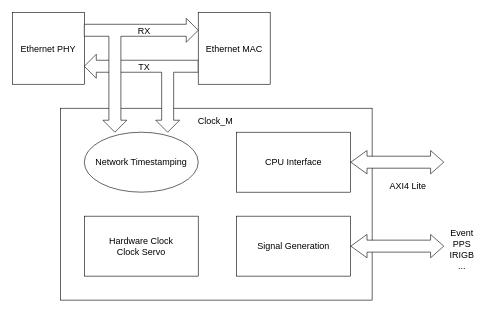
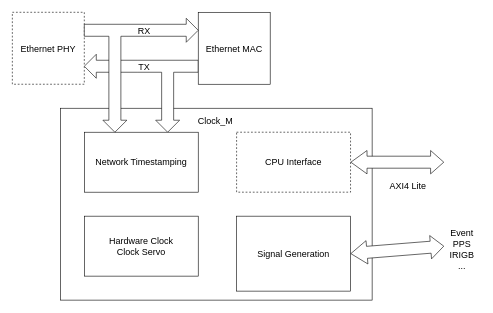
node "Ethernet PHY": style solid -> dashed
node "Network Timestamping": shape ellipse -> rectangle
node "CPU Interface": style solid -> dashed
node "Signal Generation": size 114x60 -> 114x75
